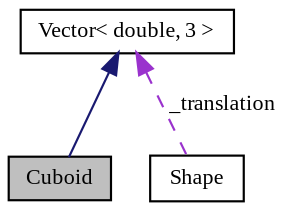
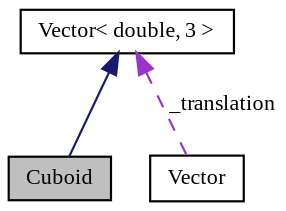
node "Shape": label "Shape" -> "Vector"
